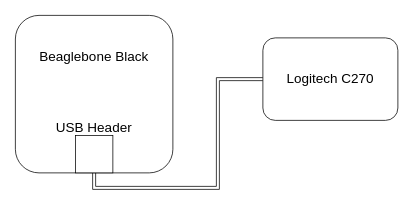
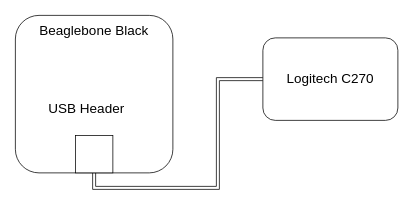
node "Beaglebone Black": moved (94, 57) -> (94, 30)
node "USB Header": moved (94, 128) -> (87, 109)
